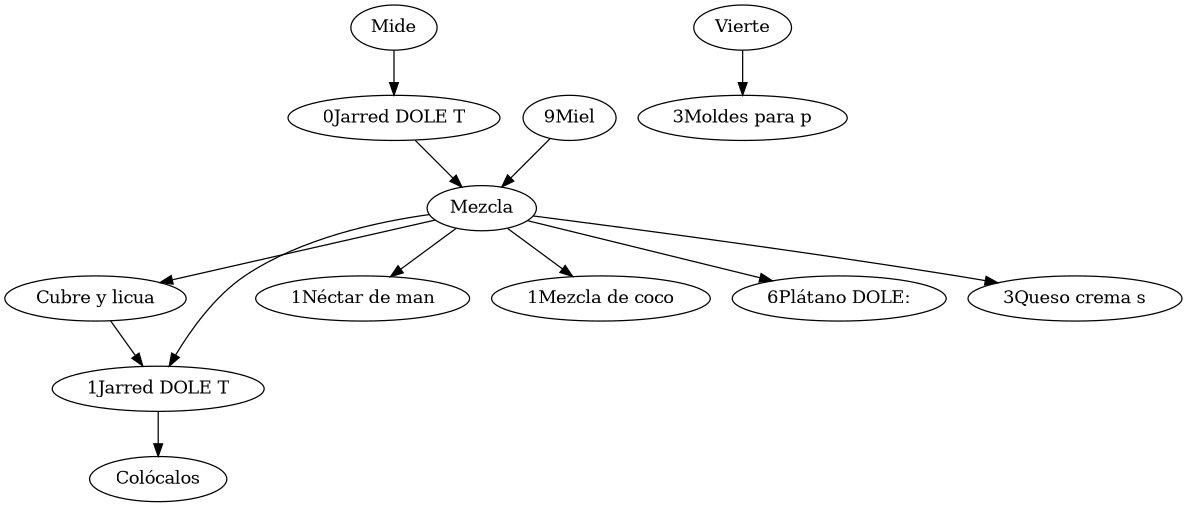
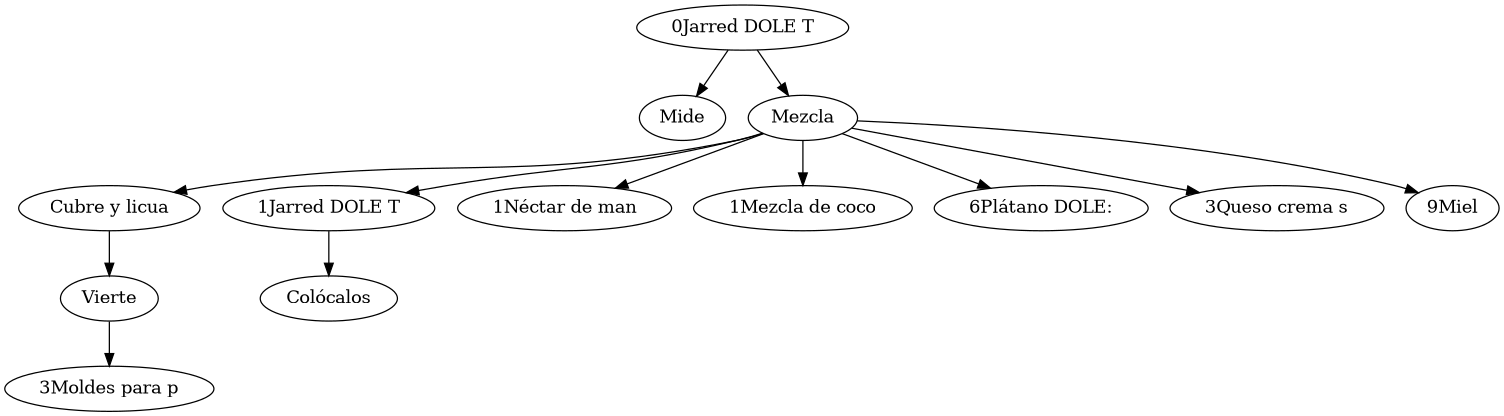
edge "Mide" -> "0Jarred DOLE T": reversed
edge "9Miel" -> "Mezcla": reversed
edge "Cubre y licua" -> "1Jarred DOLE T": now "Cubre y licua" -> "Vierte"
